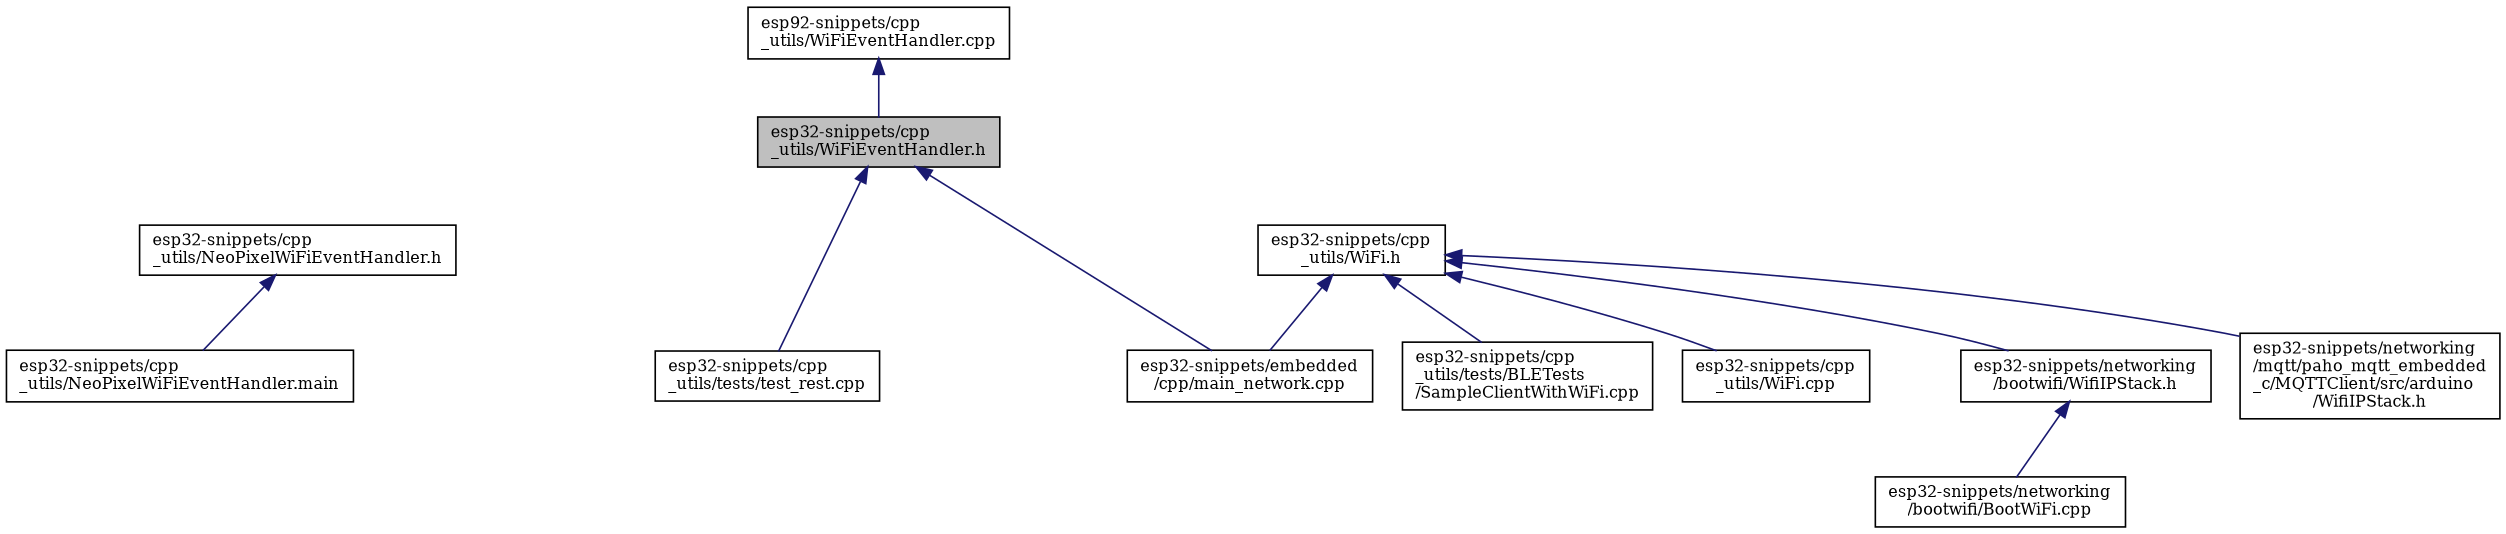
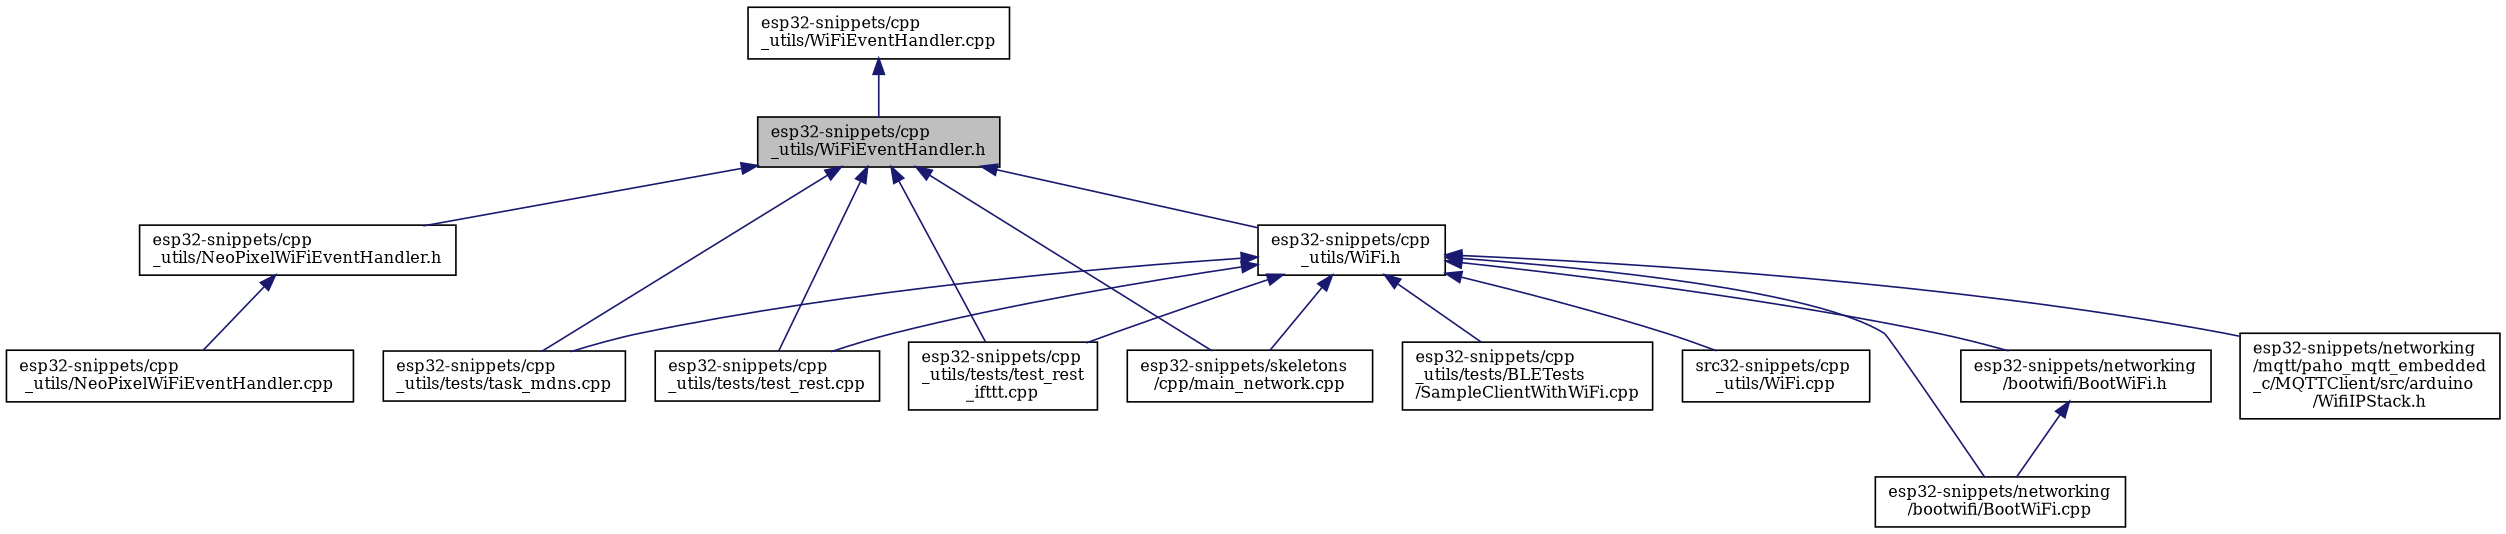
node "esp92-snippets/cpp _utils/WiFiEventHandler.cpp": label "esp92-snippets/cpp _utils/WiFiEventHandler.cpp" -> "esp32-snippets/cpp _utils/WiFiEventHandler.cpp"
edge "esp32-snippets/cpp _utils/NeoPixelWiFiEventHandler.h" -> "esp32-snippets/cpp _utils/WiFiEventHandler.h": added
edge "esp32-snippets/cpp _utils/WiFi.h" -> "esp32-snippets/cpp _utils/WiFiEventHandler.h": added
edge "esp32-snippets/cpp _utils/tests/test_rest.cpp" -> "esp32-snippets/cpp _utils/WiFi.h": added
edge "esp32-snippets/networking /bootwifi/BootWiFi.cpp" -> "esp32-snippets/cpp _utils/WiFi.h": added
node "esp32-snippets/cpp _utils/NeoPixelWiFiEventHandler.main": label "esp32-snippets/cpp _utils/NeoPixelWiFiEventHandler.main" -> "esp32-snippets/cpp _utils/NeoPixelWiFiEventHandler.cpp"
node "esp32-snippets/cpp _utils/tests/task_mdns.cpp": added
node "esp32-snippets/cpp _utils/tests/test_rest _ifttt.cpp": added
node "esp32-snippets/embedded /cpp/main_network.cpp": label "esp32-snippets/embedded /cpp/main_network.cpp" -> "esp32-snippets/skeletons /cpp/main_network.cpp"
node "esp32-snippets/cpp _utils/WiFi.cpp": label "esp32-snippets/cpp _utils/WiFi.cpp" -> "src32-snippets/cpp _utils/WiFi.cpp"
node "esp32-snippets/networking /bootwifi/WifiIPStack.h": label "esp32-snippets/networking /bootwifi/WifiIPStack.h" -> "esp32-snippets/networking /bootwifi/BootWiFi.h"
